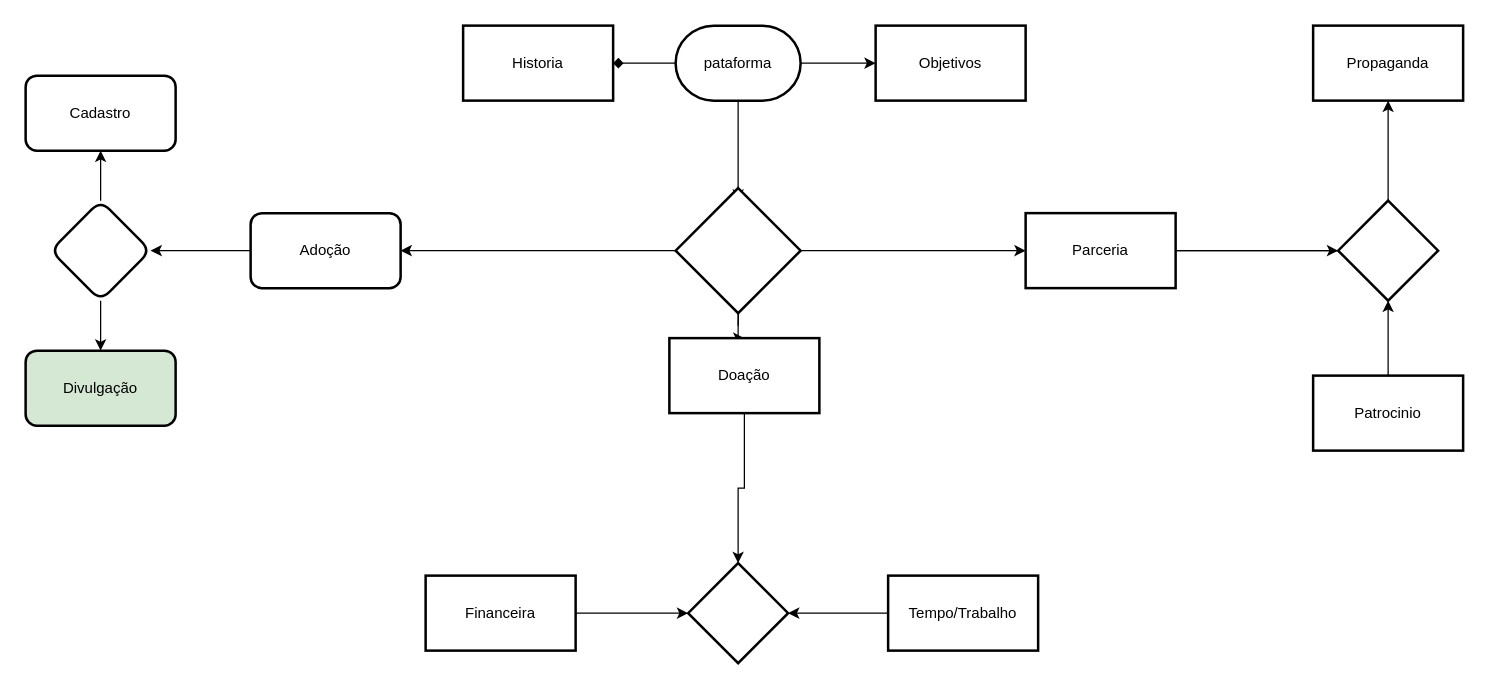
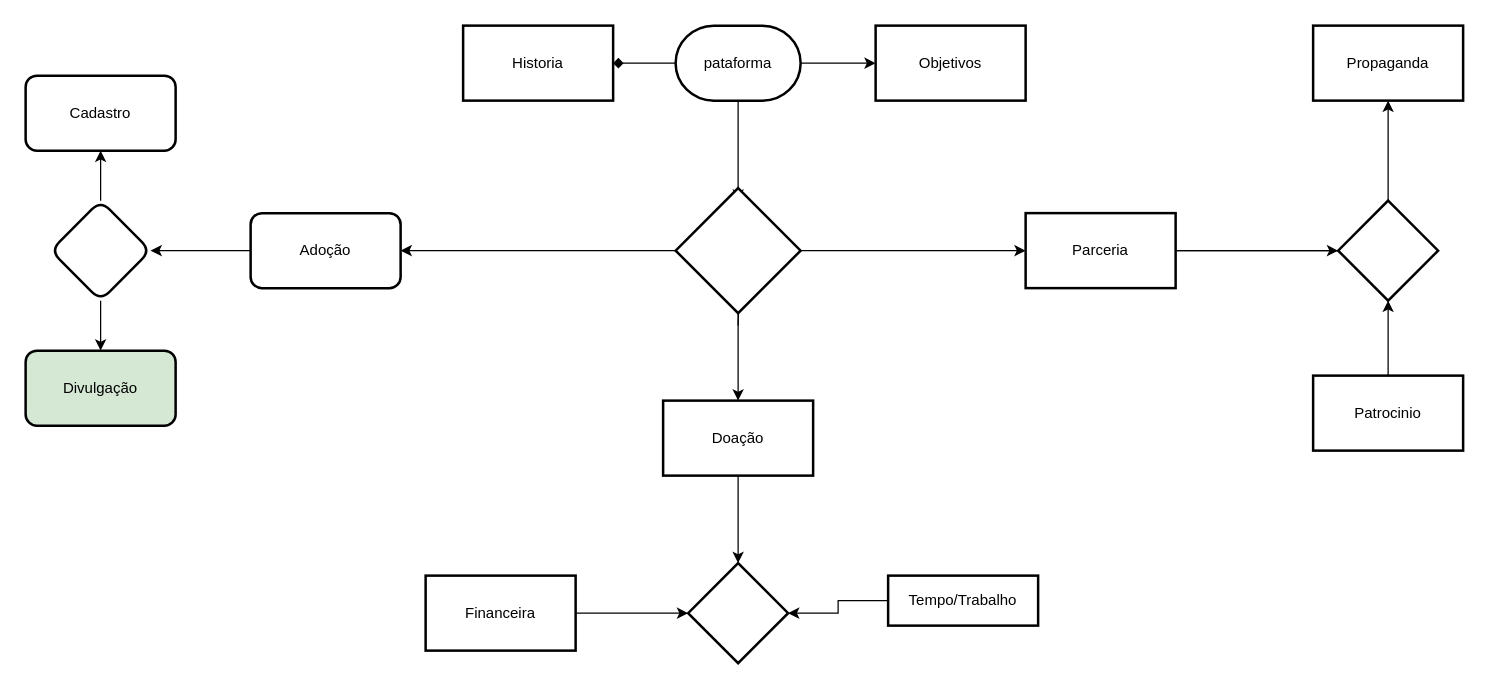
node "Doação": moved (744, 376) -> (738, 438)
node "Tempo/Trabalho": size 150x75 -> 150x50
